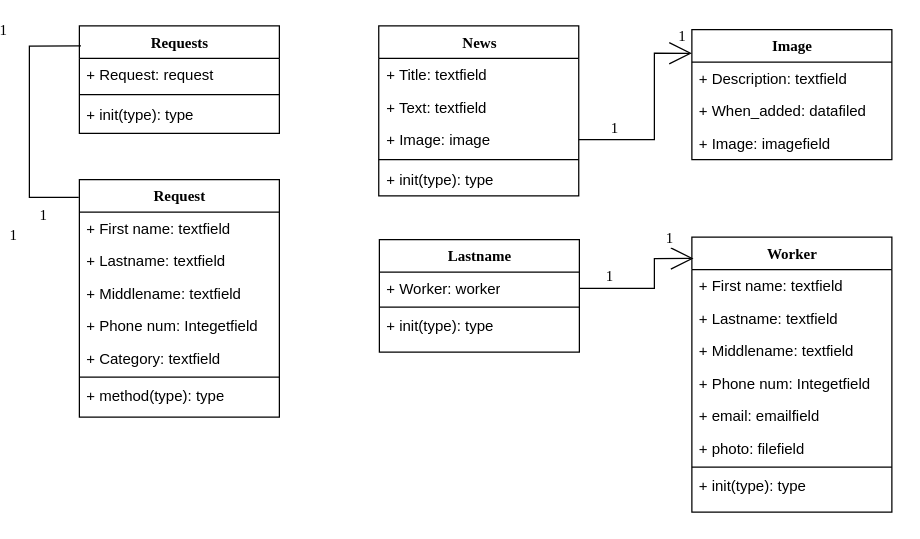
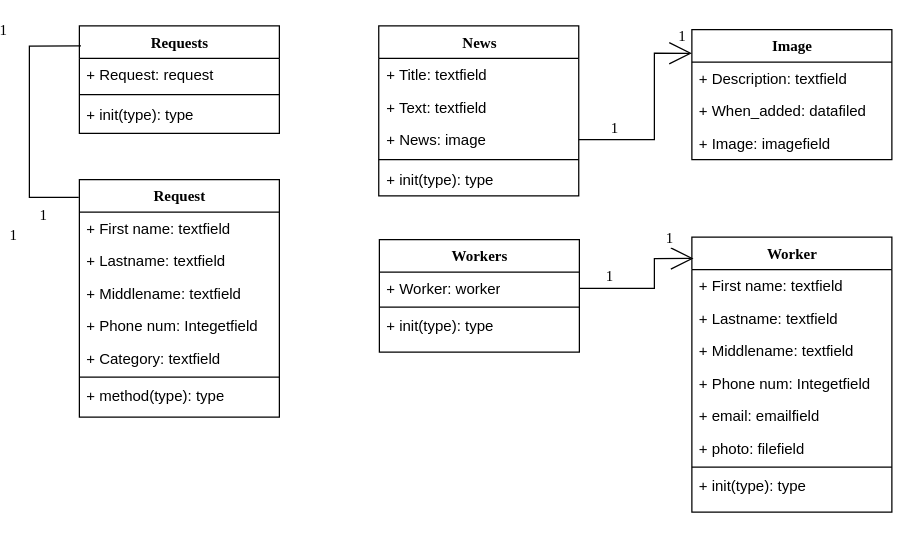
node "+ Image: image": label "+ Image: image" -> "+ News: image"
node "Lastname": label "Lastname" -> "Workers"
